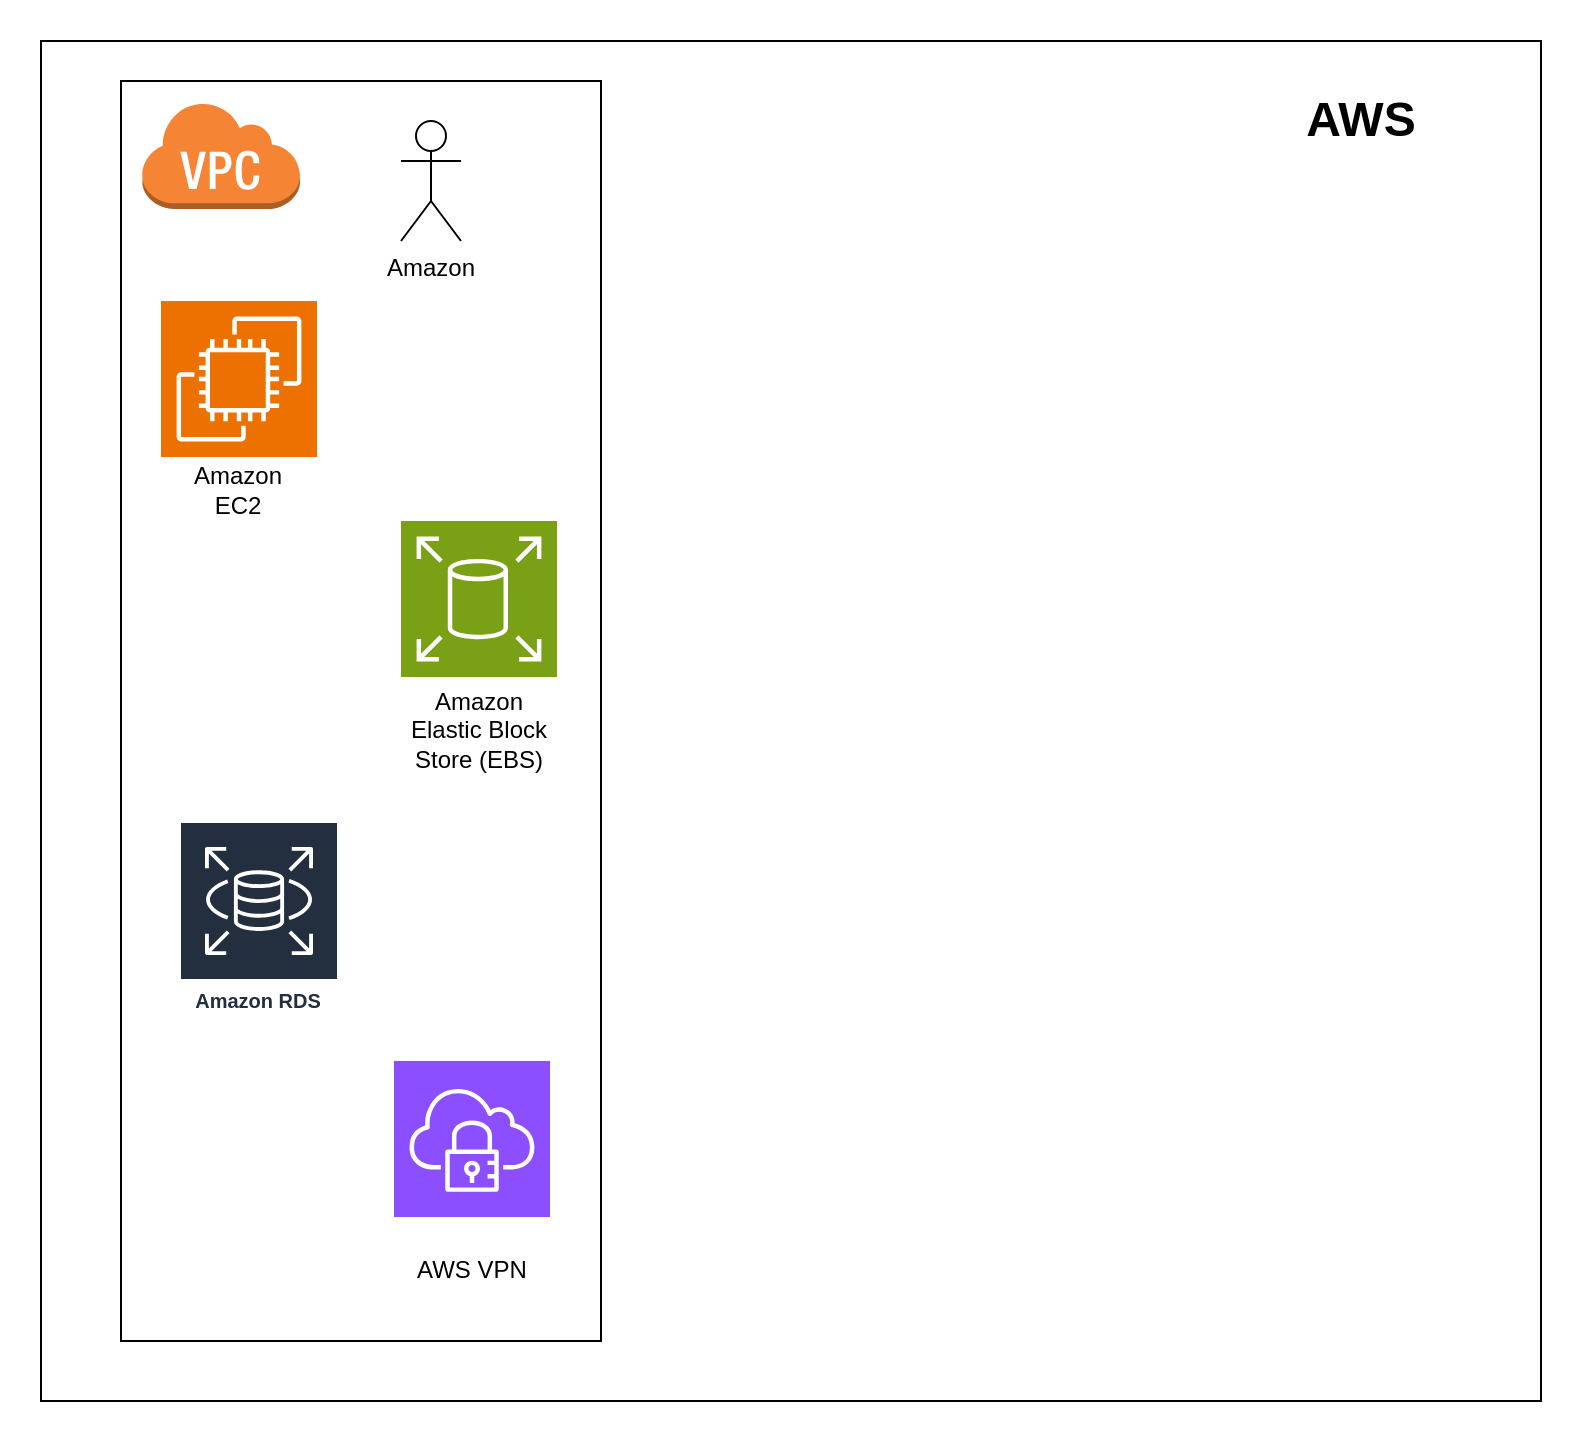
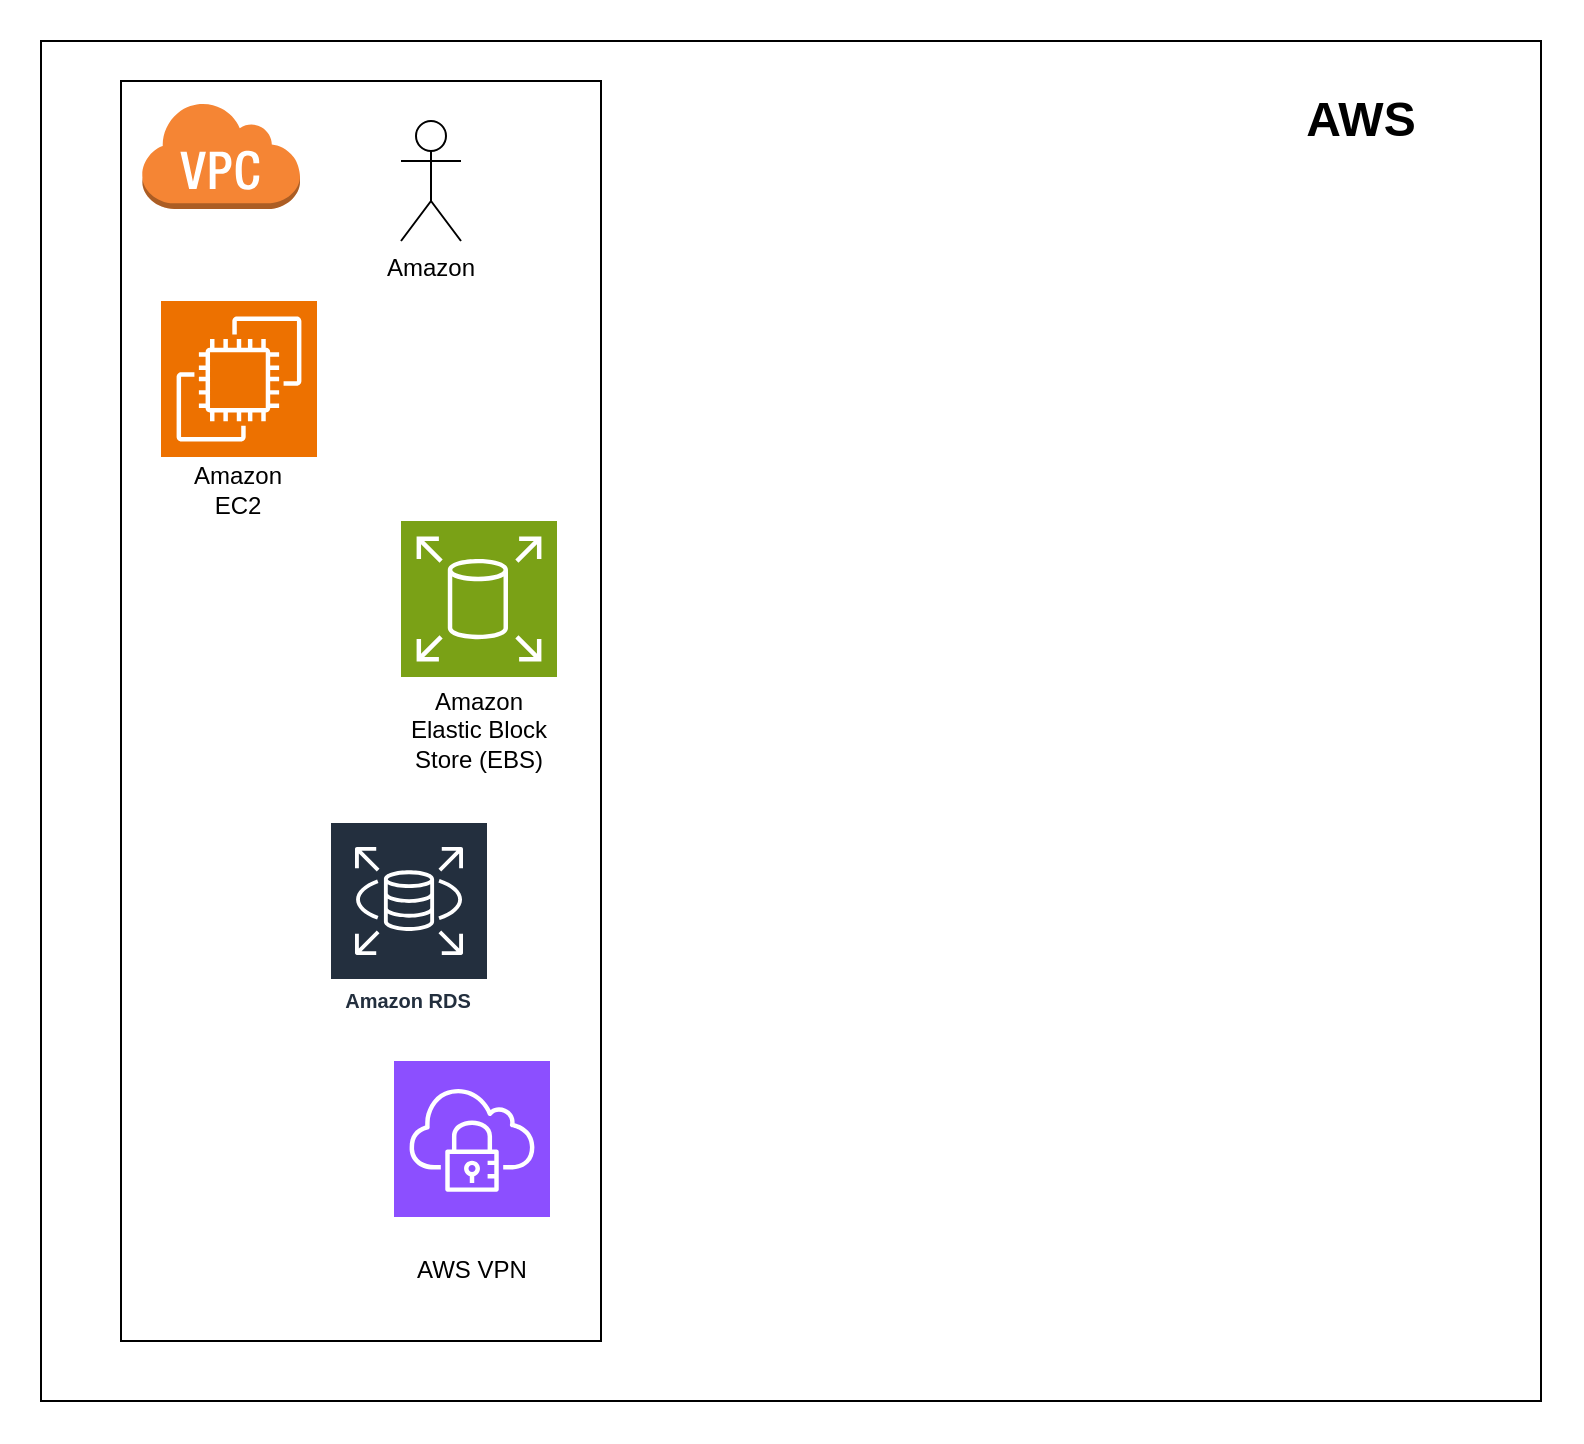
node "Amazon RDS": moved (259, 921) -> (409, 921)
